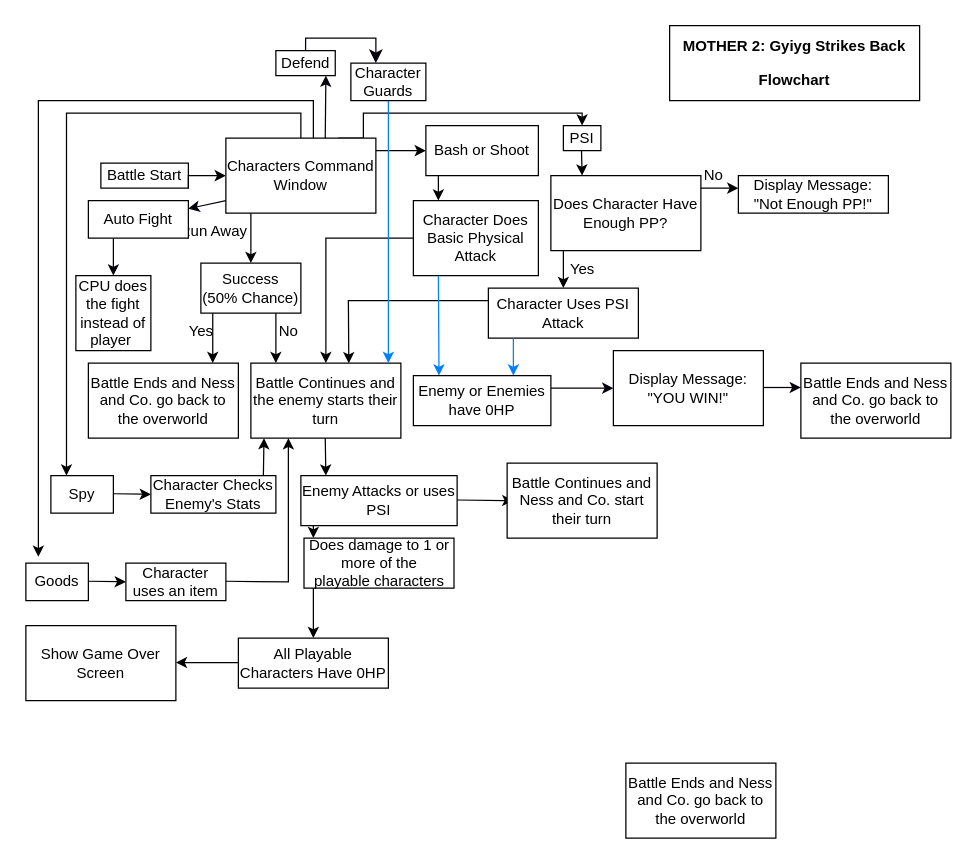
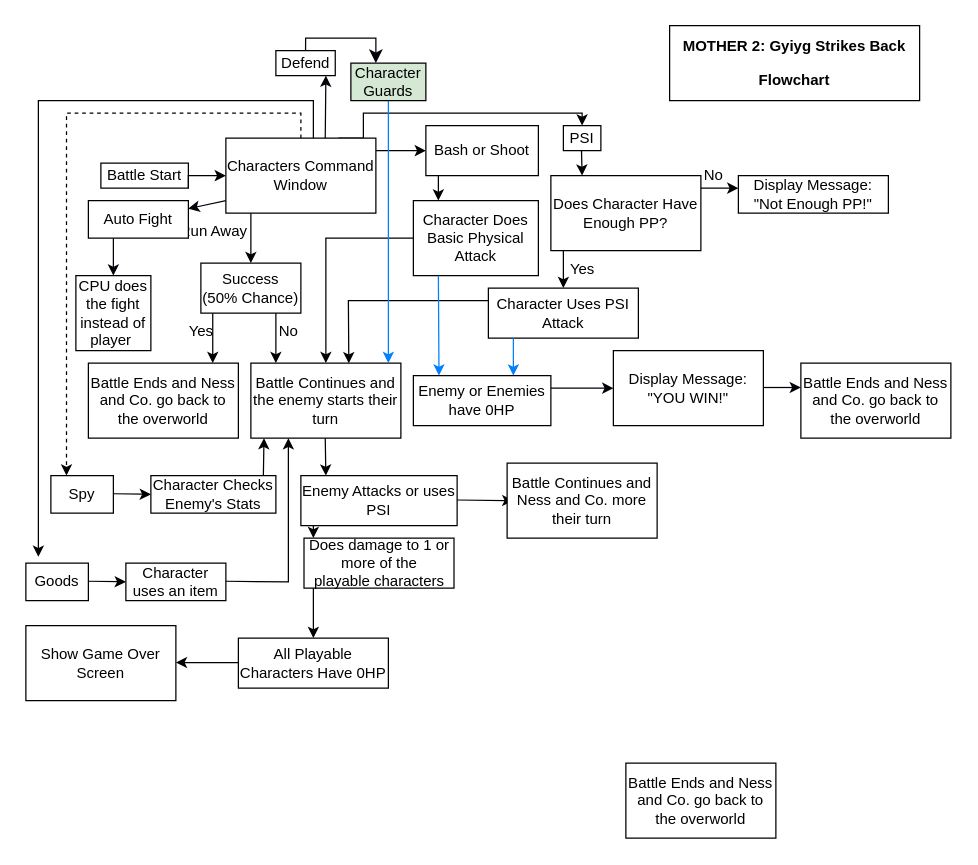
node "Character Guards": fillcolor #ffffff -> #d5e8d4
edge "Characters Command Window" -> "Spy": style solid -> dashed
node "Battle Continues and Ness and Co. start their turn": label "Battle Continues and Ness and Co. start their turn" -> "Battle Continues and Ness and Co. more their turn"
